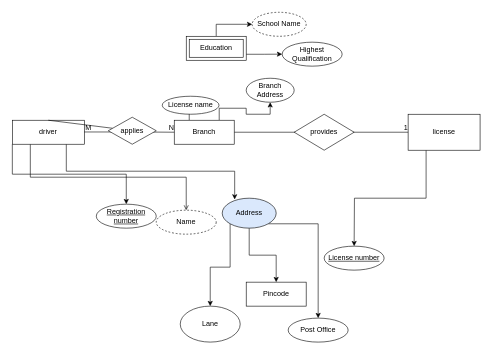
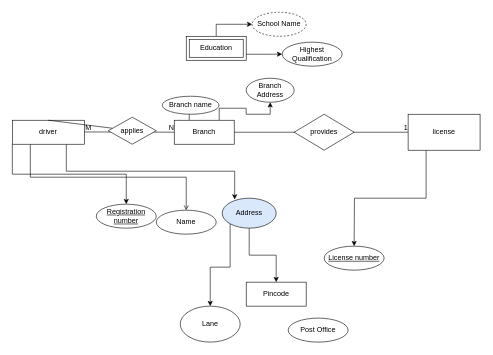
node "License name": label "License name" -> "Branch name"
node "Name": style dashed -> solid
edge "Address" -> "Post Office": removed
